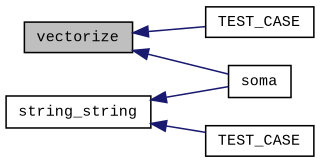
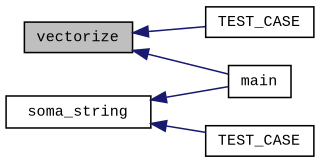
node "soma": label "soma" -> "main"
node "string_string": label "string_string" -> "soma_string"
